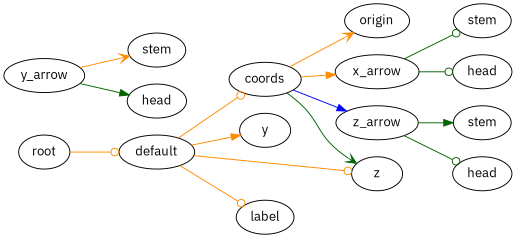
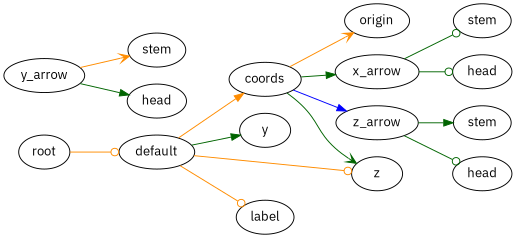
edge "coords" -> "x_arrow": color darkorange -> darkgreen
edge "default" -> "coords": arrowhead odot -> normal
edge "default" -> "y": color darkorange -> darkgreen
